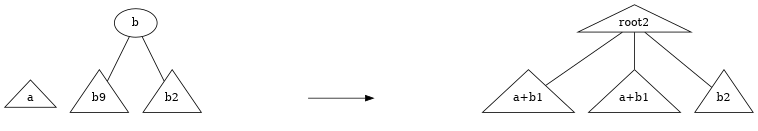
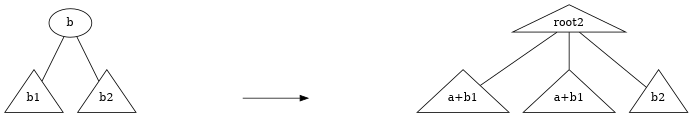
node "a": removed
node "b9": label "b9" -> "b1"
